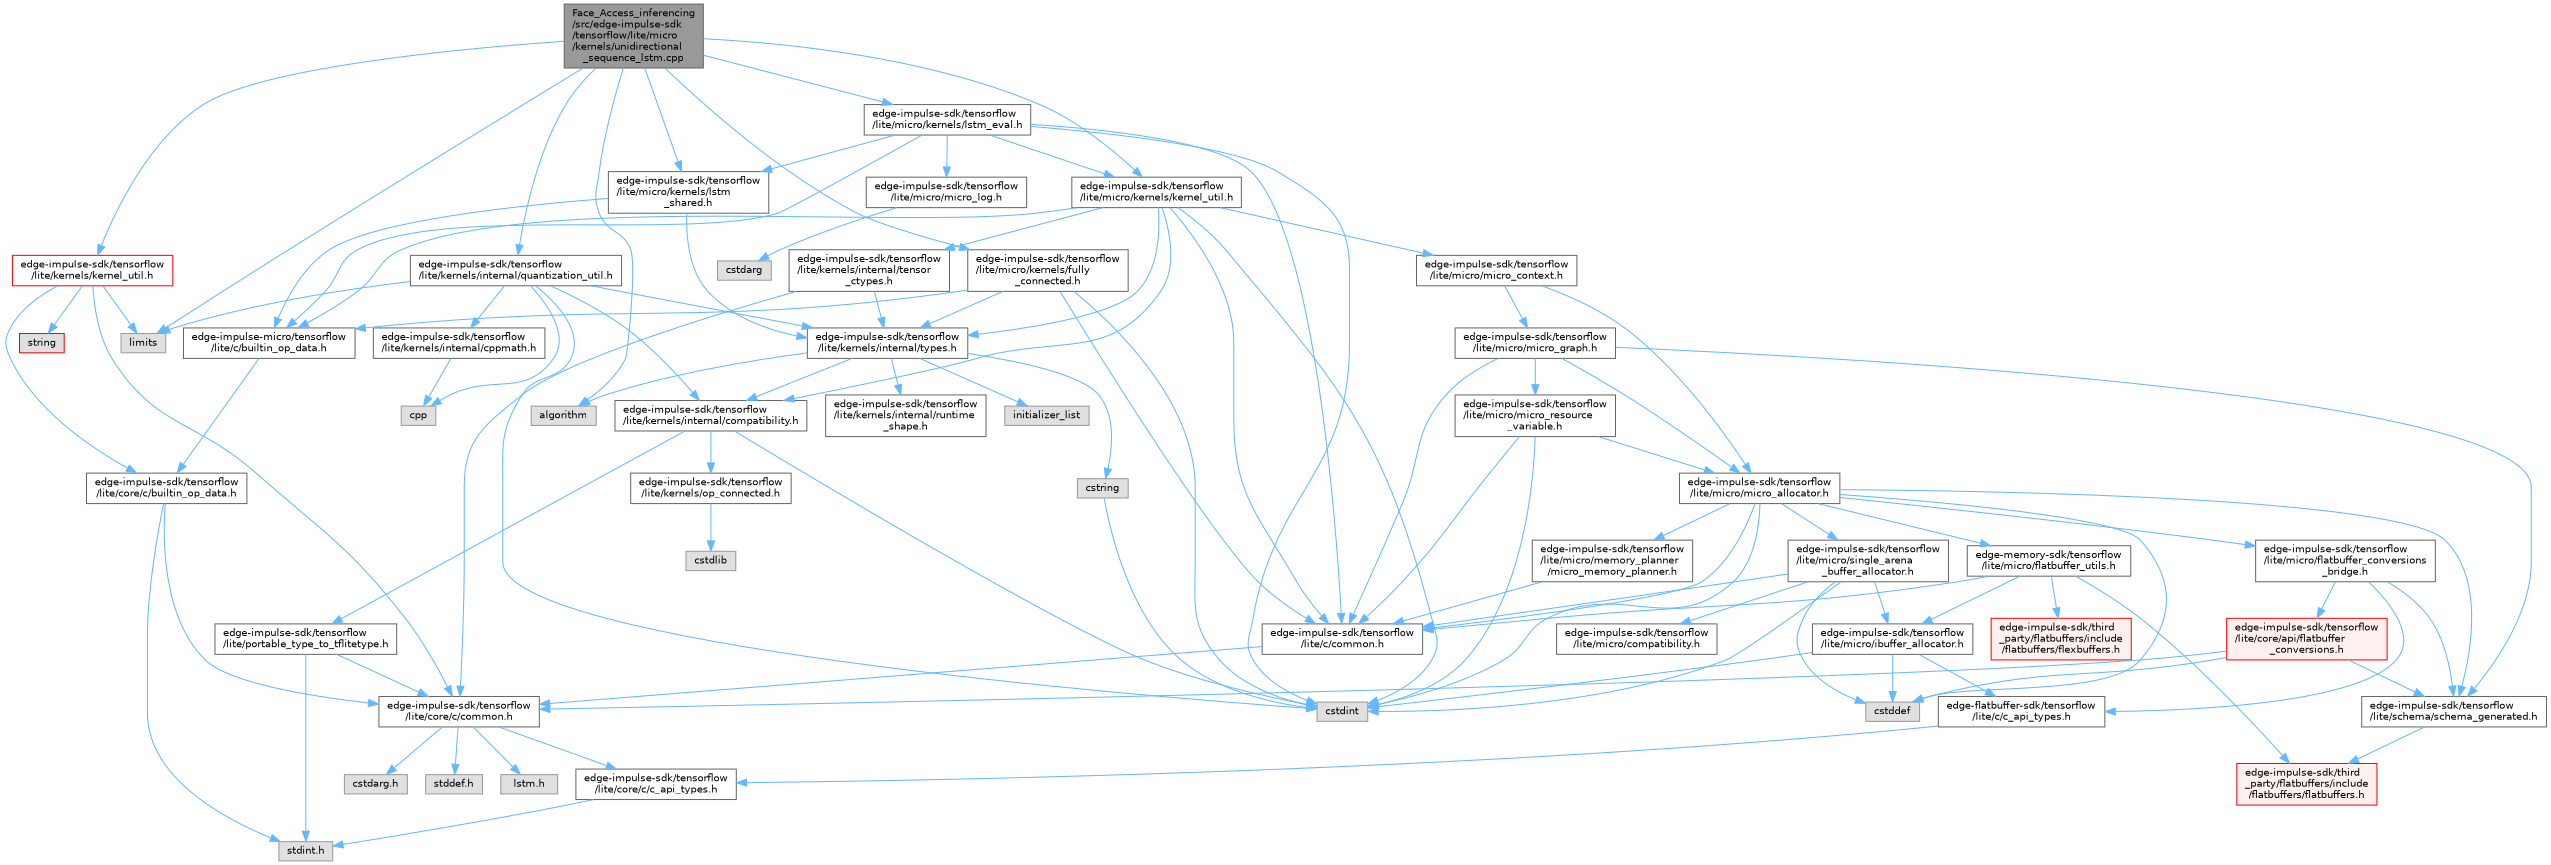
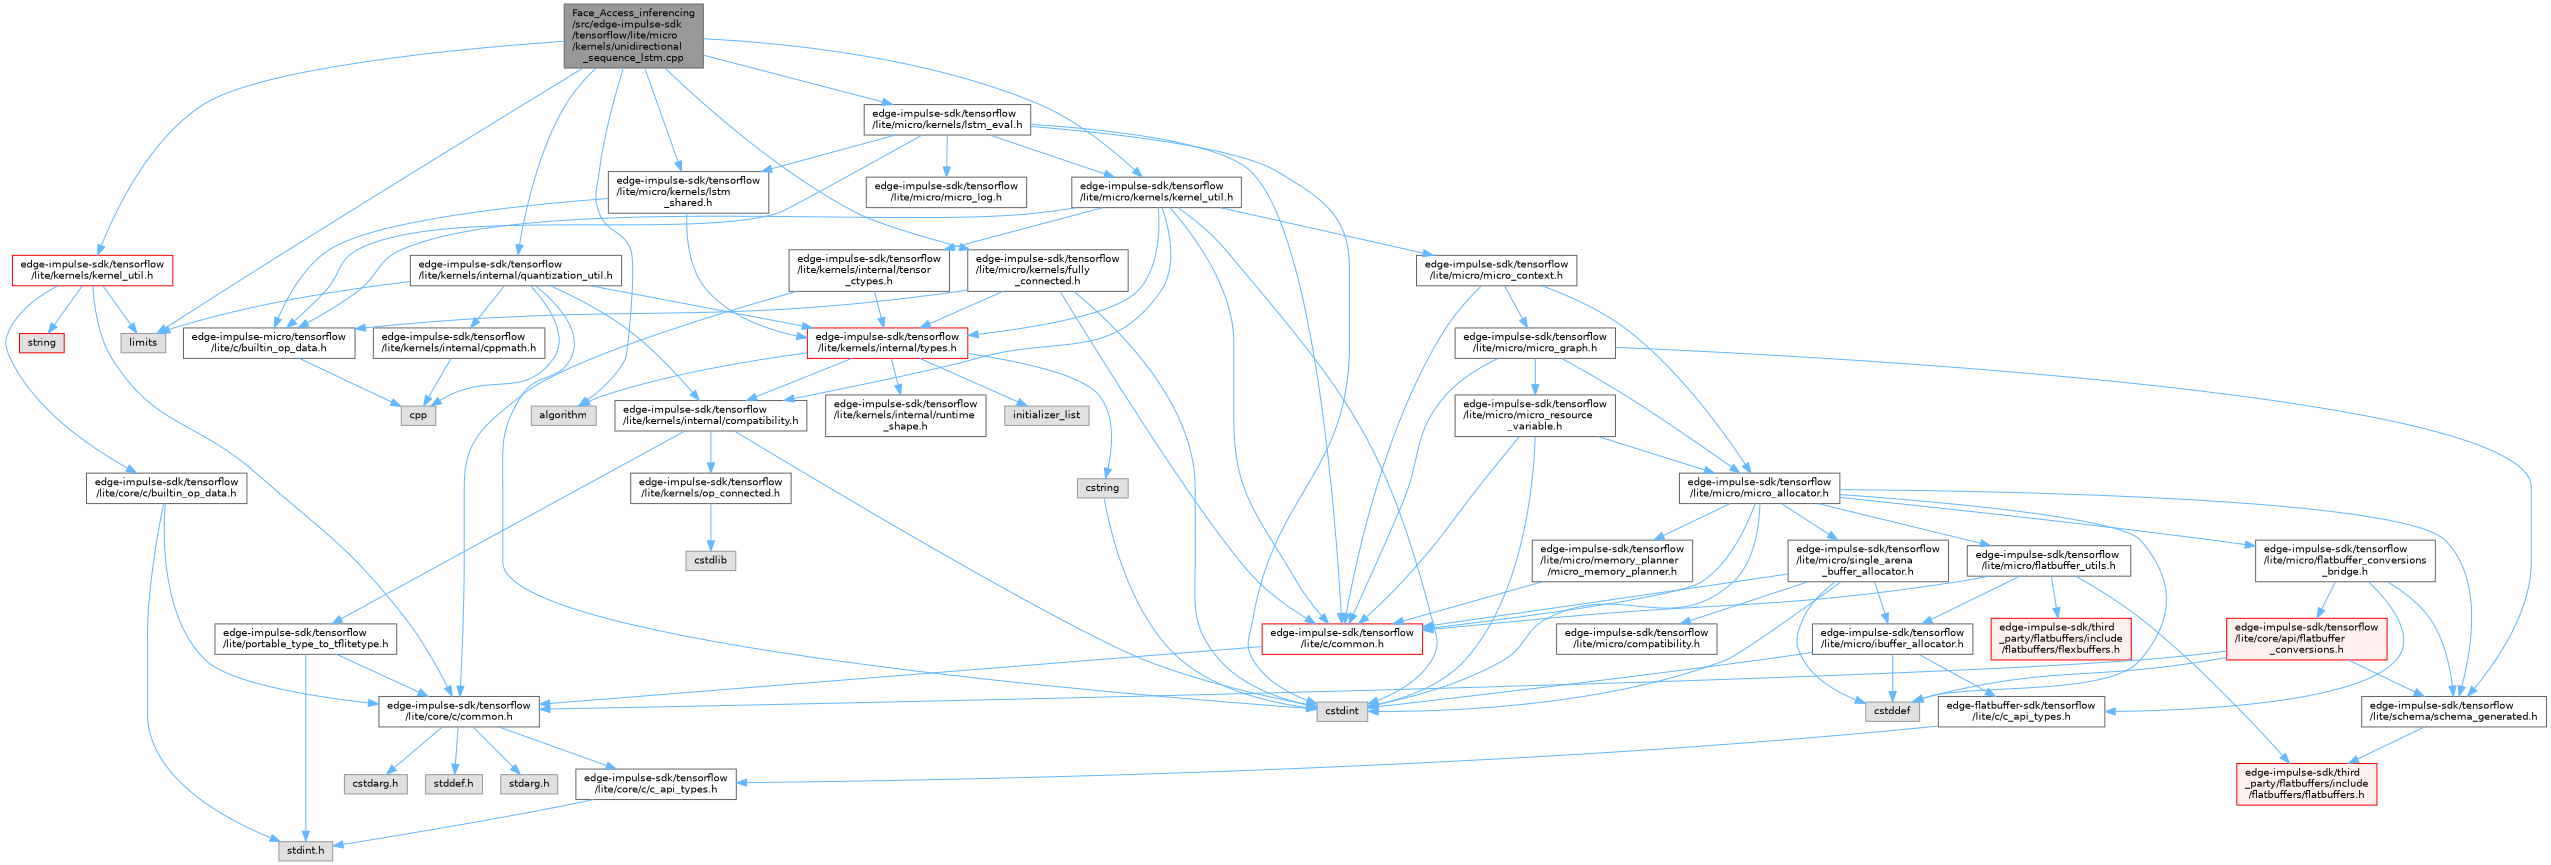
node "cstdarg": removed
node "edge-impulse-sdk/tensorflow /lite/kernels/internal/types.h": color grey40 -> red
edge "edge-impulse-micro/tensorflow /lite/c/builtin_op_data.h" -> "edge-impulse-sdk/tensorflow /lite/core/c/builtin_op_data.h": now "edge-impulse-micro/tensorflow /lite/c/builtin_op_data.h" -> "cpp"
edge "edge-impulse-sdk/tensorflow /lite/micro/micro_context.h" -> "edge-impulse-sdk/tensorflow /lite/c/common.h": added
node "edge-memory-sdk/tensorflow /lite/micro/flatbuffer_utils.h": label "edge-memory-sdk/tensorflow /lite/micro/flatbuffer_utils.h" -> "edge-impulse-sdk/tensorflow /lite/micro/flatbuffer_utils.h"
node "edge-impulse-sdk/tensorflow /lite/c/common.h": color grey40 -> red
node "lstm.h": label "lstm.h" -> "stdarg.h"
